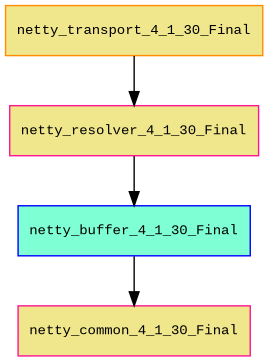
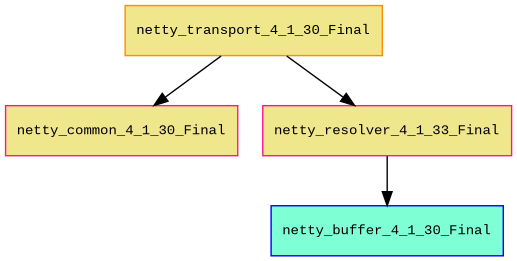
node "netty_resolver_4_1_30_Final": label "netty_resolver_4_1_30_Final" -> "netty_resolver_4_1_33_Final"
edge "netty_buffer_4_1_30_Final" -> "netty_common_4_1_30_Final": now "netty_transport_4_1_30_Final" -> "netty_common_4_1_30_Final"
